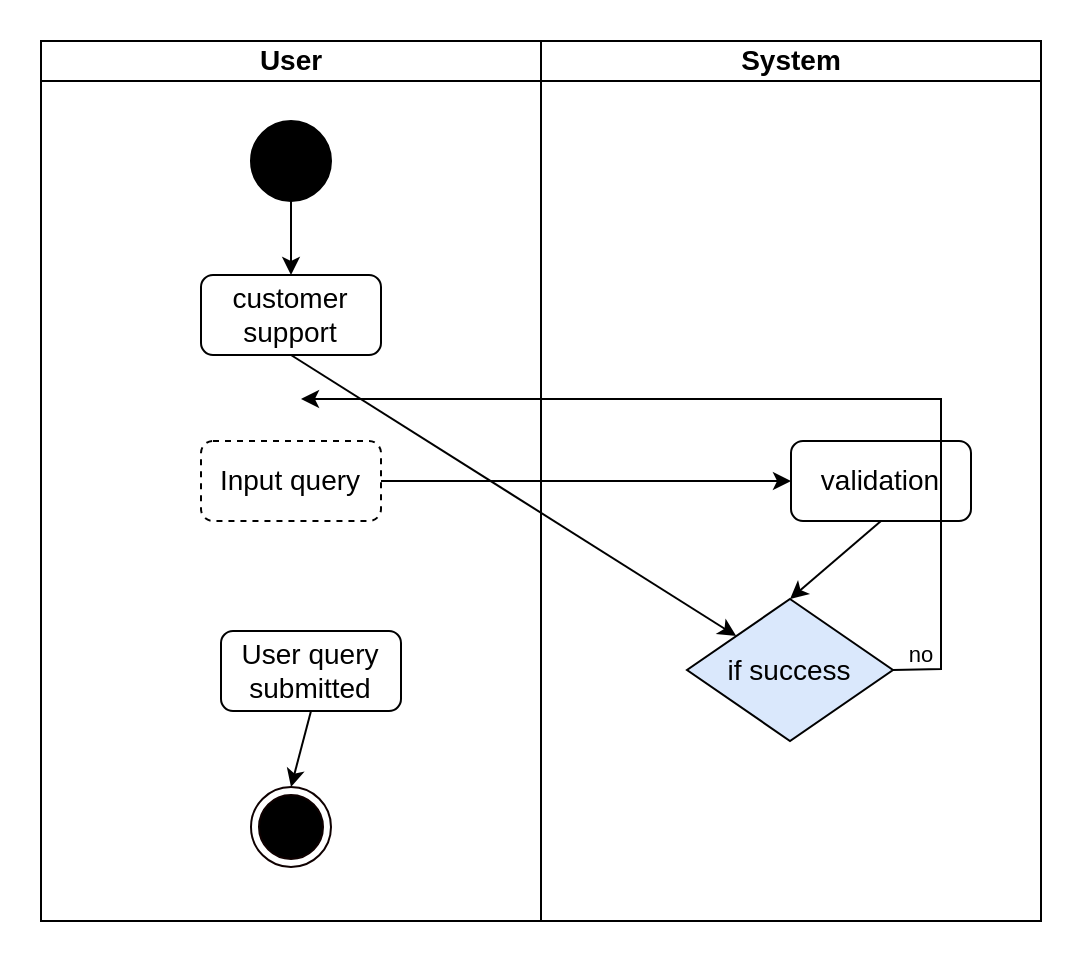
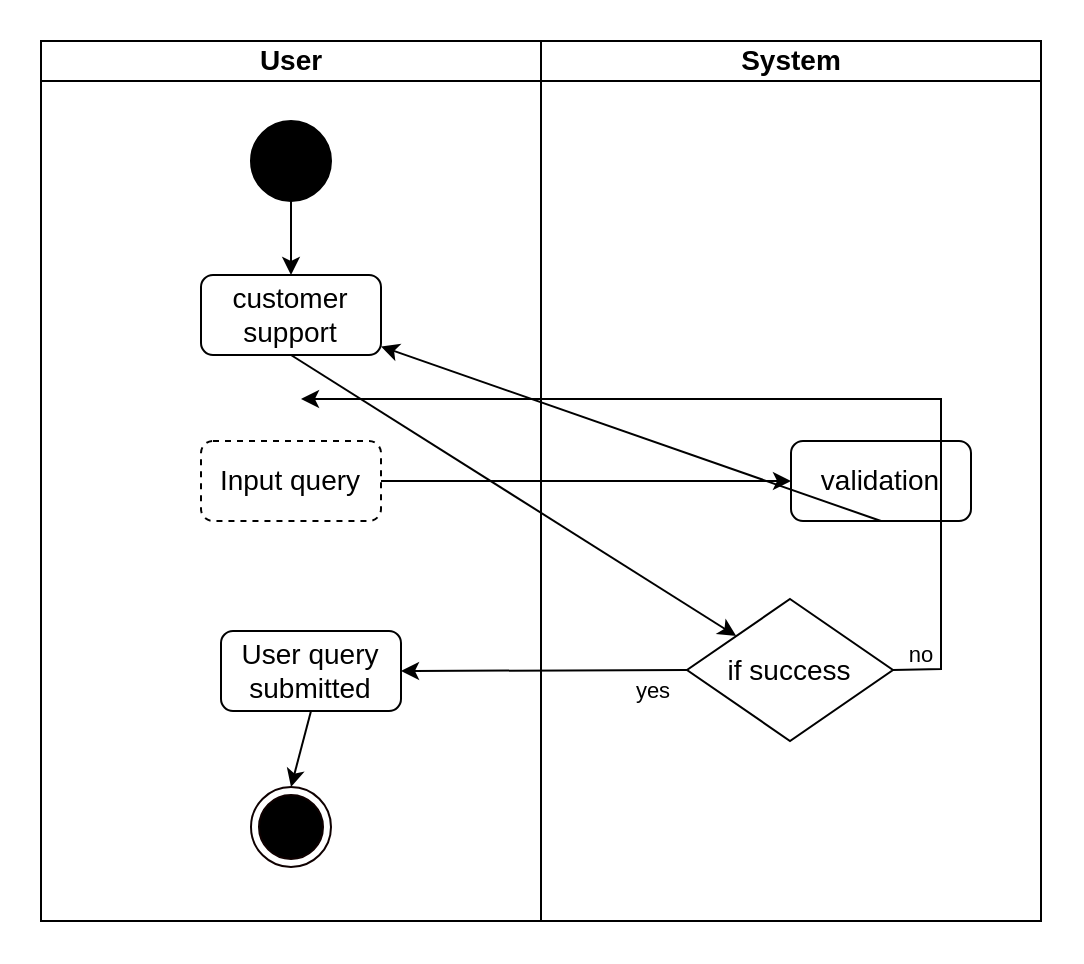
edge "validation" -> "if success": now "validation" -> "customer support"
edge "if success" -> "User query submitted": added, label "yes"
node "if success": fillcolor #dae8fc -> #ffffff
